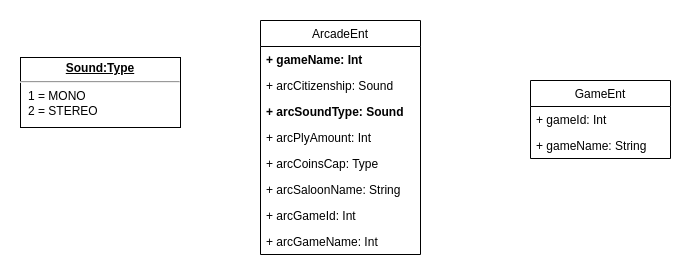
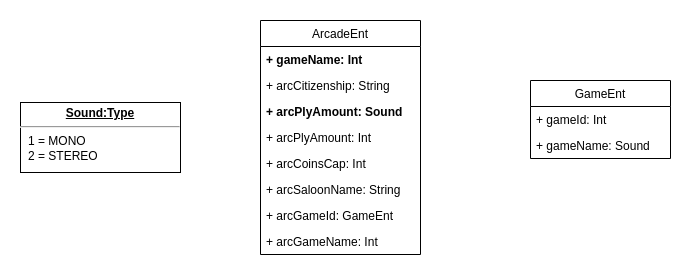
node "+ arcCitizenship: Sound": label "+ arcCitizenship: Sound" -> "+ arcCitizenship: String"
node "Sound:Type 1 = MONO 2 = STEREO": moved (101, 93) -> (101, 138)
node "+ arcSoundType: Sound": label "+ arcSoundType: Sound" -> "+ arcPlyAmount: Sound"
node "+ gameName: String": label "+ gameName: String" -> "+ gameName: Sound"
node "+ arcCoinsCap: Type": label "+ arcCoinsCap: Type" -> "+ arcCoinsCap: Int"
node "+ arcGameId: Int": label "+ arcGameId: Int" -> "+ arcGameId: GameEnt"
